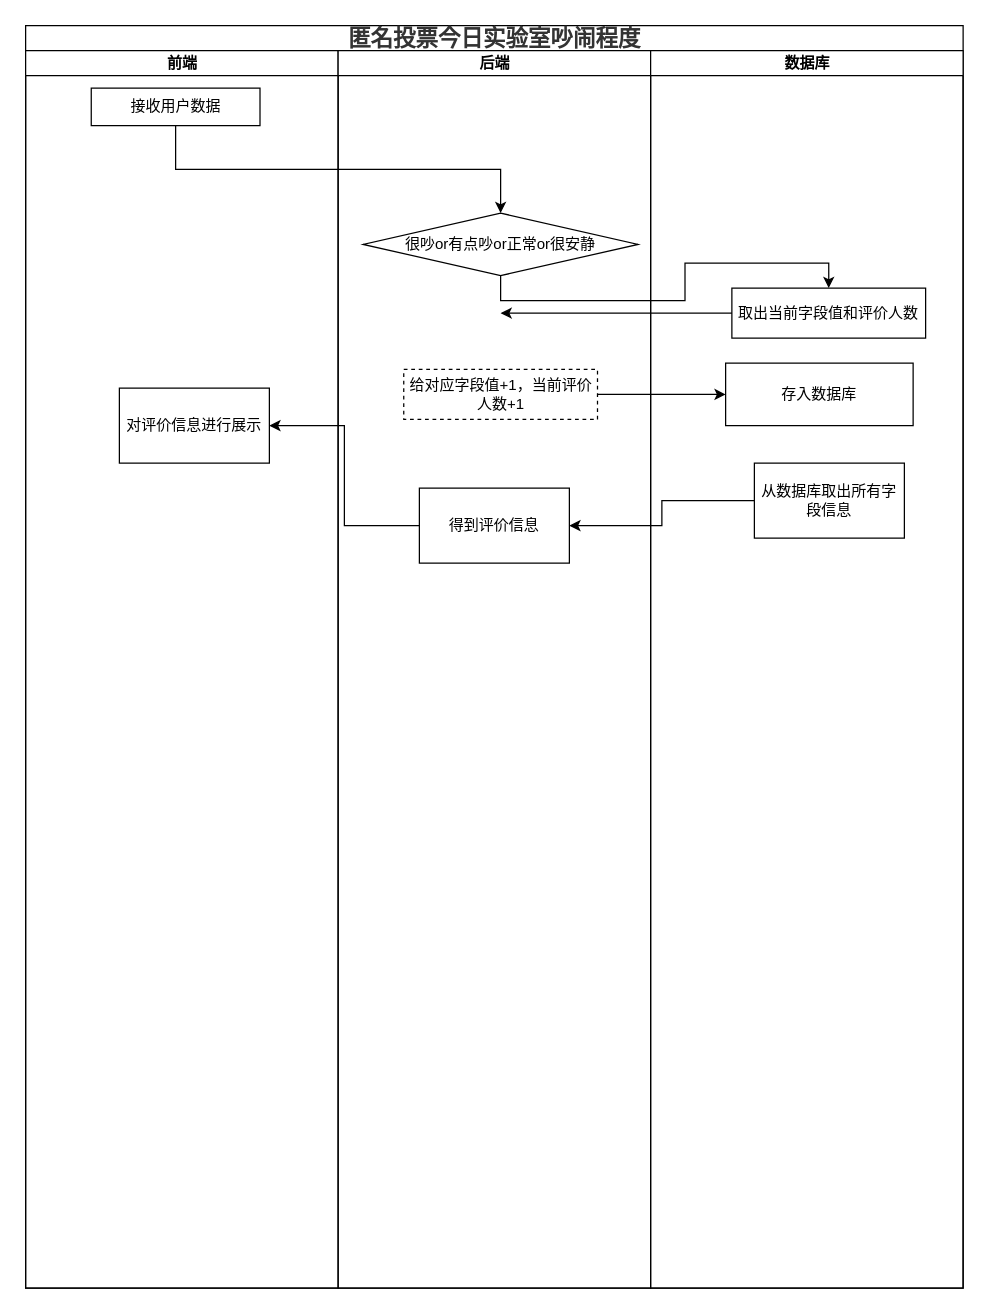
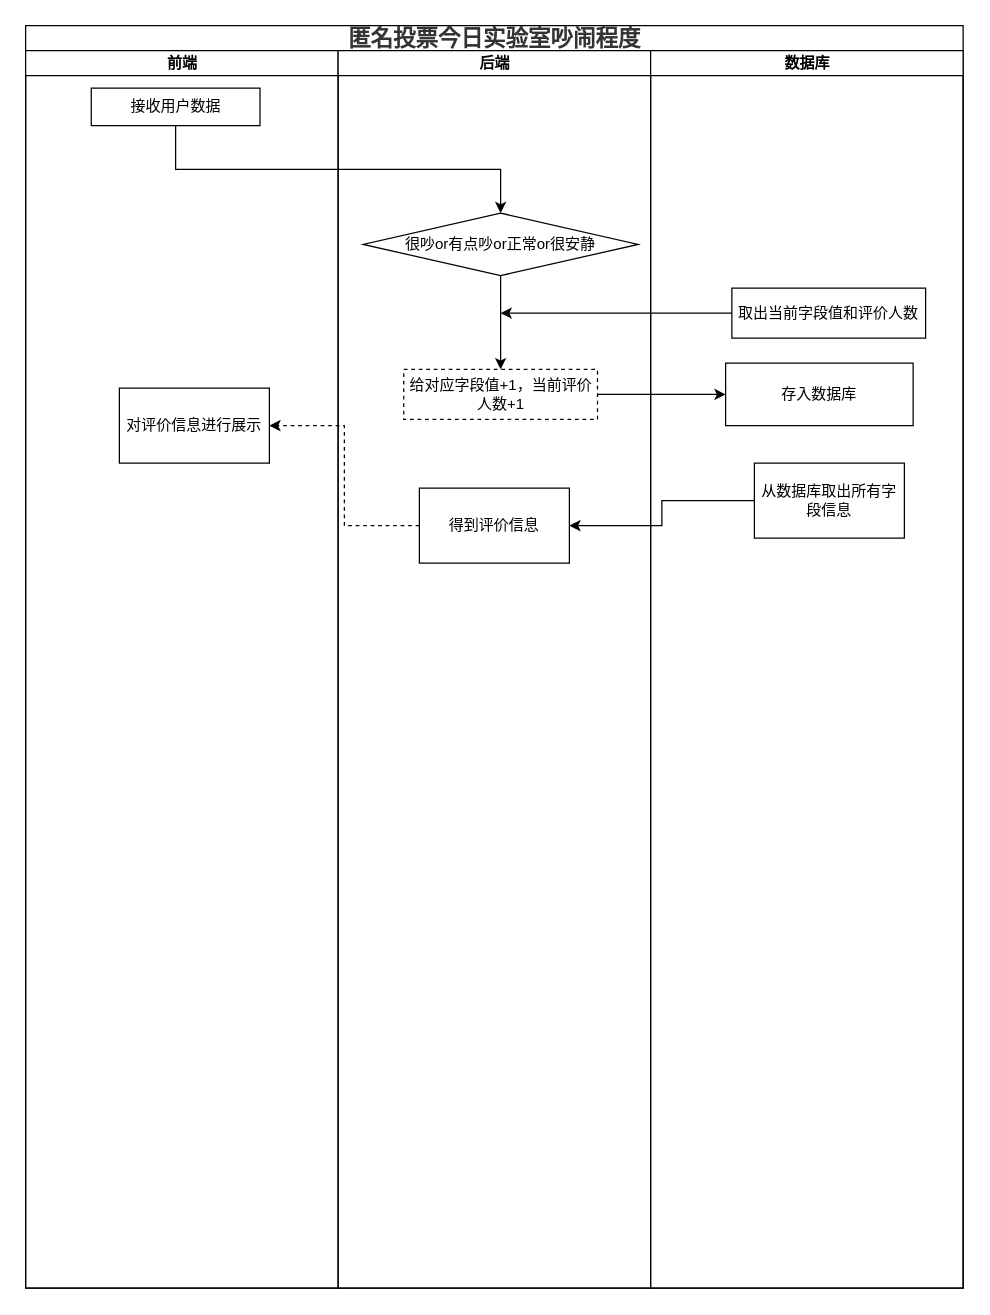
edge "很吵or有点吵or正常or很安静" -> "取出当前字段值和评价人数": now "很吵or有点吵or正常or很安静" -> "给对应字段值+1，当前评价人数+1"
edge "得到评价信息" -> "对评价信息进行展示": style solid -> dashed
